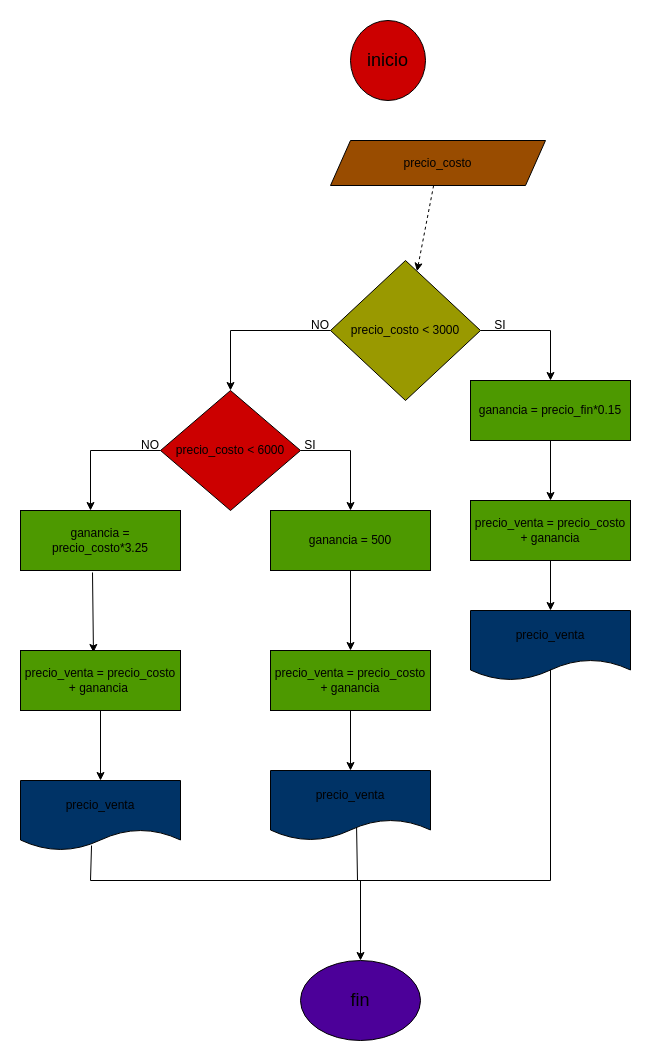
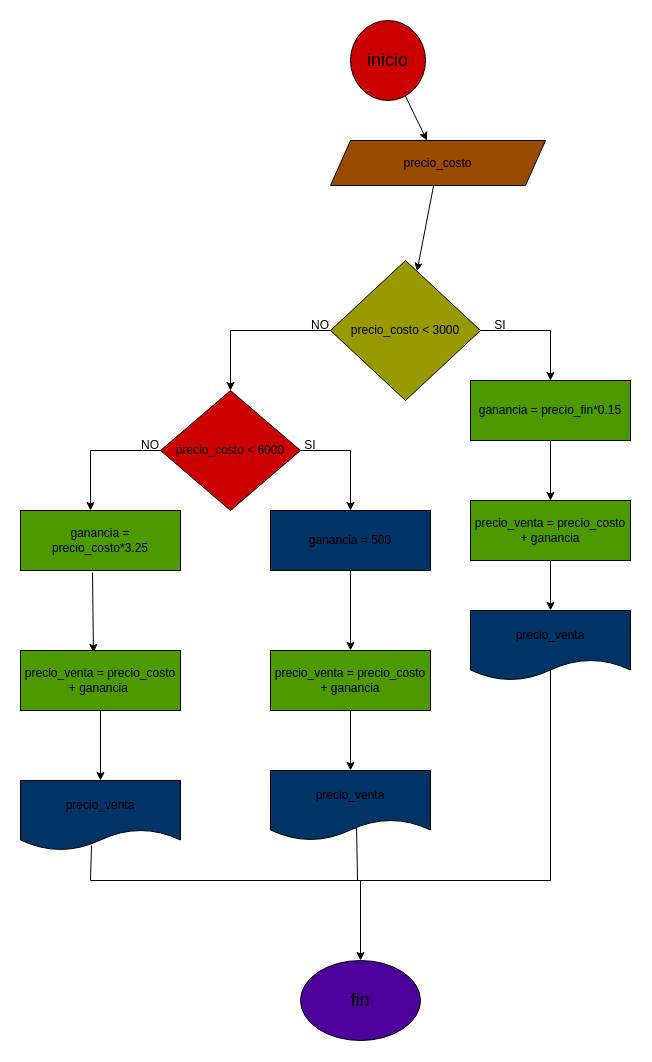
edge "inicio" -> "precio_costo": added
edge "precio_costo" -> "precio_costo < 3000": style dashed -> solid
node "ganancia = 500": fillcolor #4d9900 -> #003366
